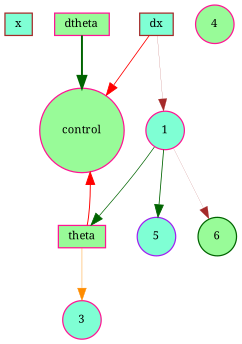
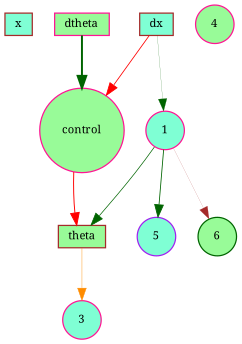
edge "dx" -> "1": color brown -> darkgreen
edge "theta" -> "control": reversed
node "theta": color deeppink -> brown
